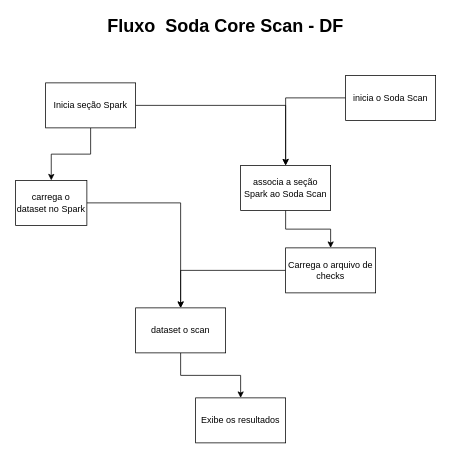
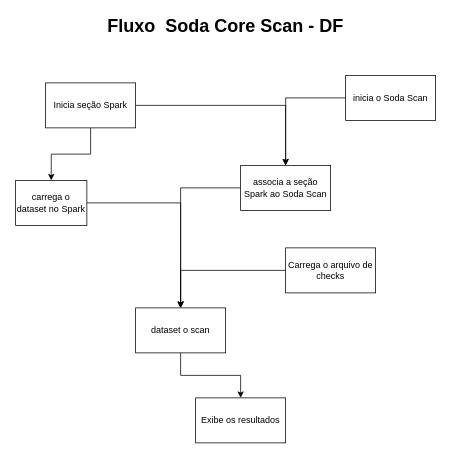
edge "associa a seção Spark ao Soda Scan" -> "Carrega o arquivo de checks": now "associa a seção Spark ao Soda Scan" -> "dataset o scan"
